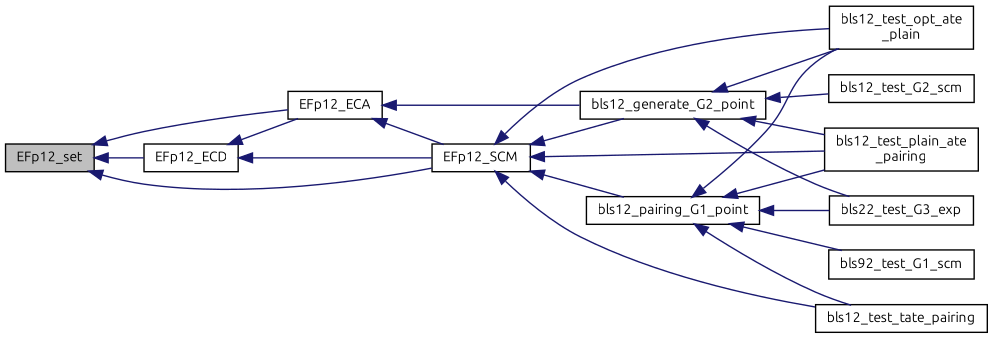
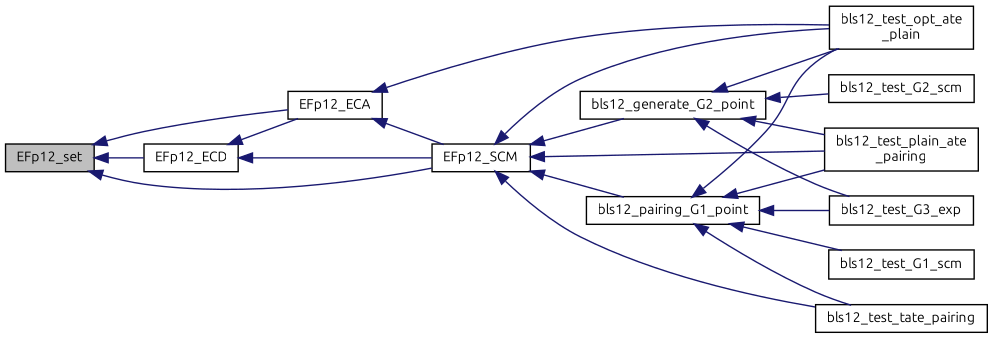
edge "bls12_generate_G2_point" -> "EFp12_ECA": now "bls12_test_opt_ate _plain" -> "EFp12_ECA"
node "bls22_test_G3_exp": label "bls22_test_G3_exp" -> "bls12_test_G3_exp"
node "bls92_test_G1_scm": label "bls92_test_G1_scm" -> "bls12_test_G1_scm"
